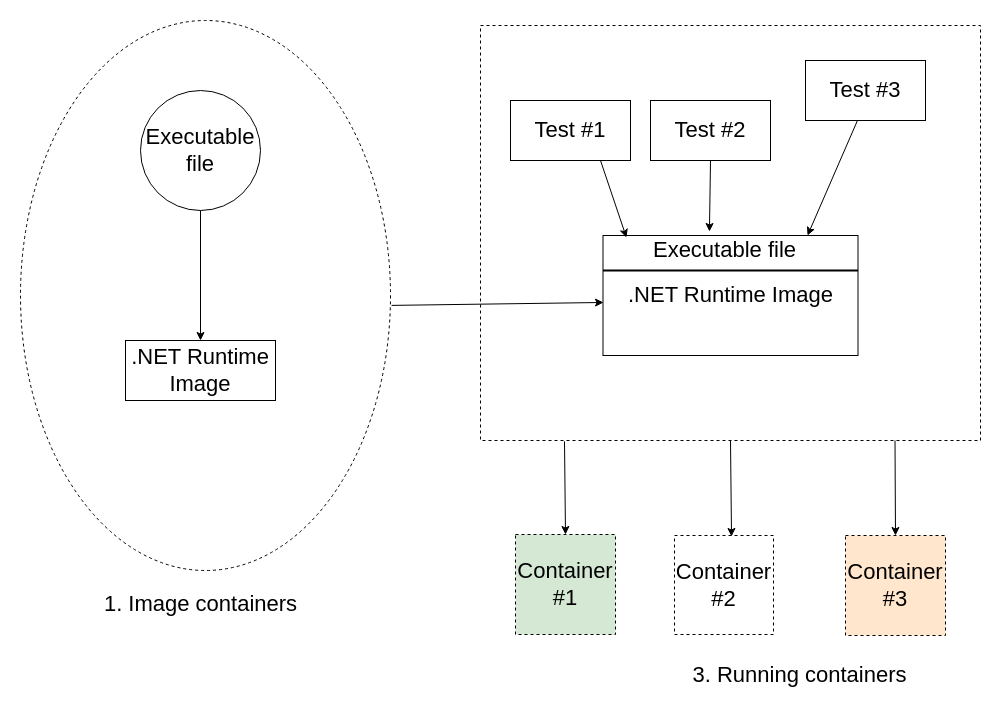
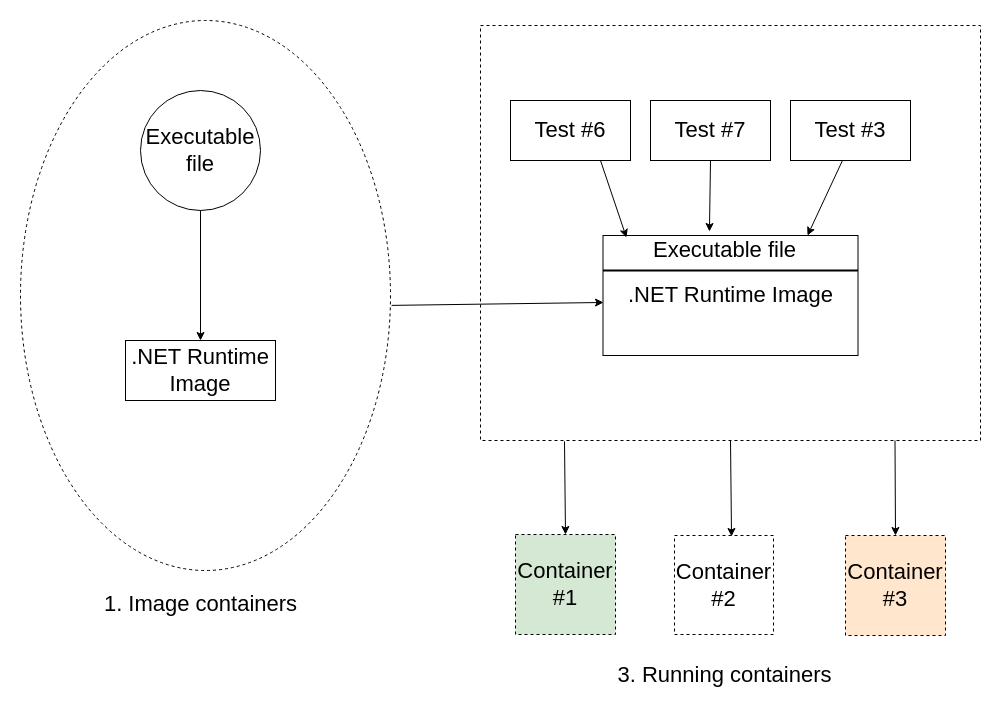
node "Test #3": moved (866, 91) -> (851, 131)
node "Test #1": label "Test #1" -> "Test #6"
node "Test #2": label "Test #2" -> "Test #7"
node "3. Running containers": moved (799, 676) -> (724, 676)
